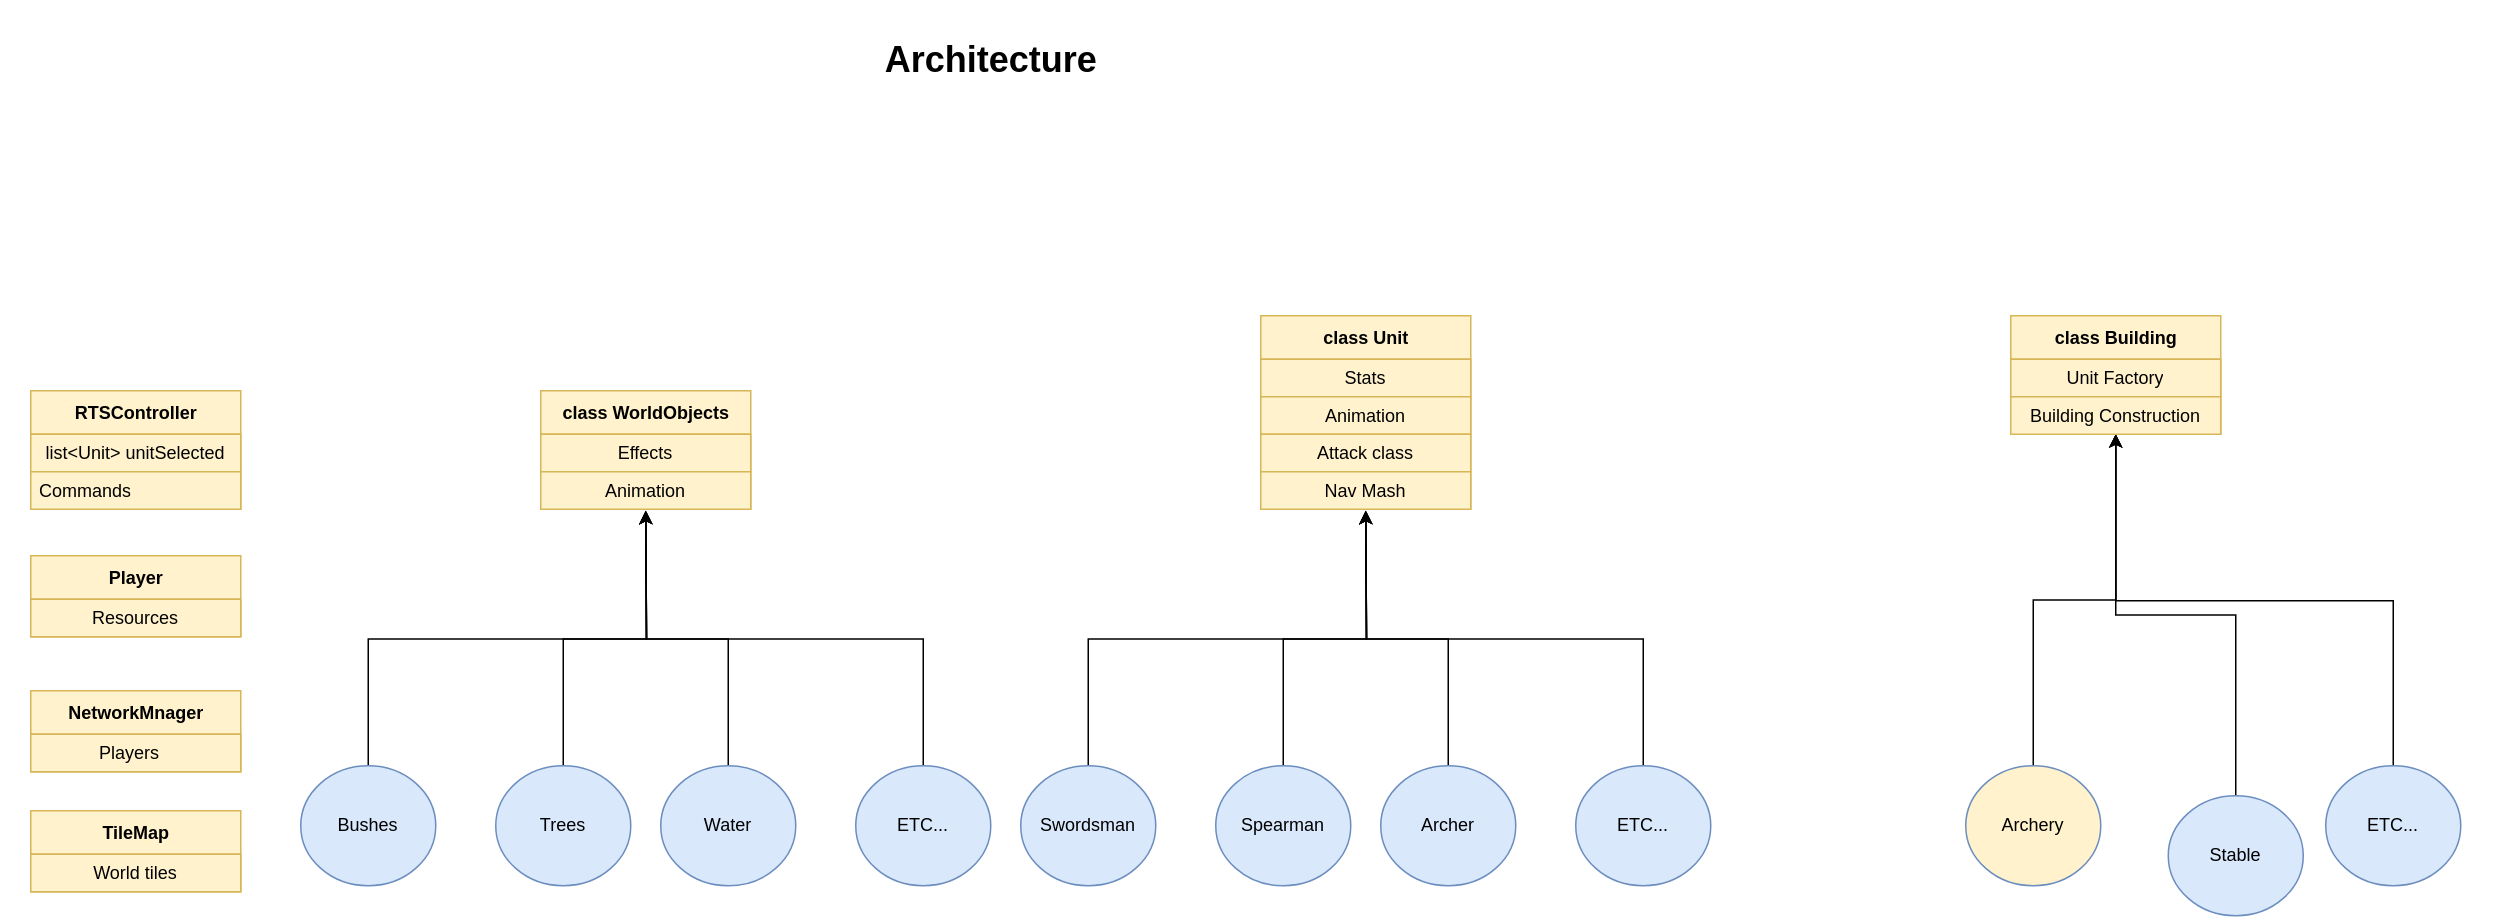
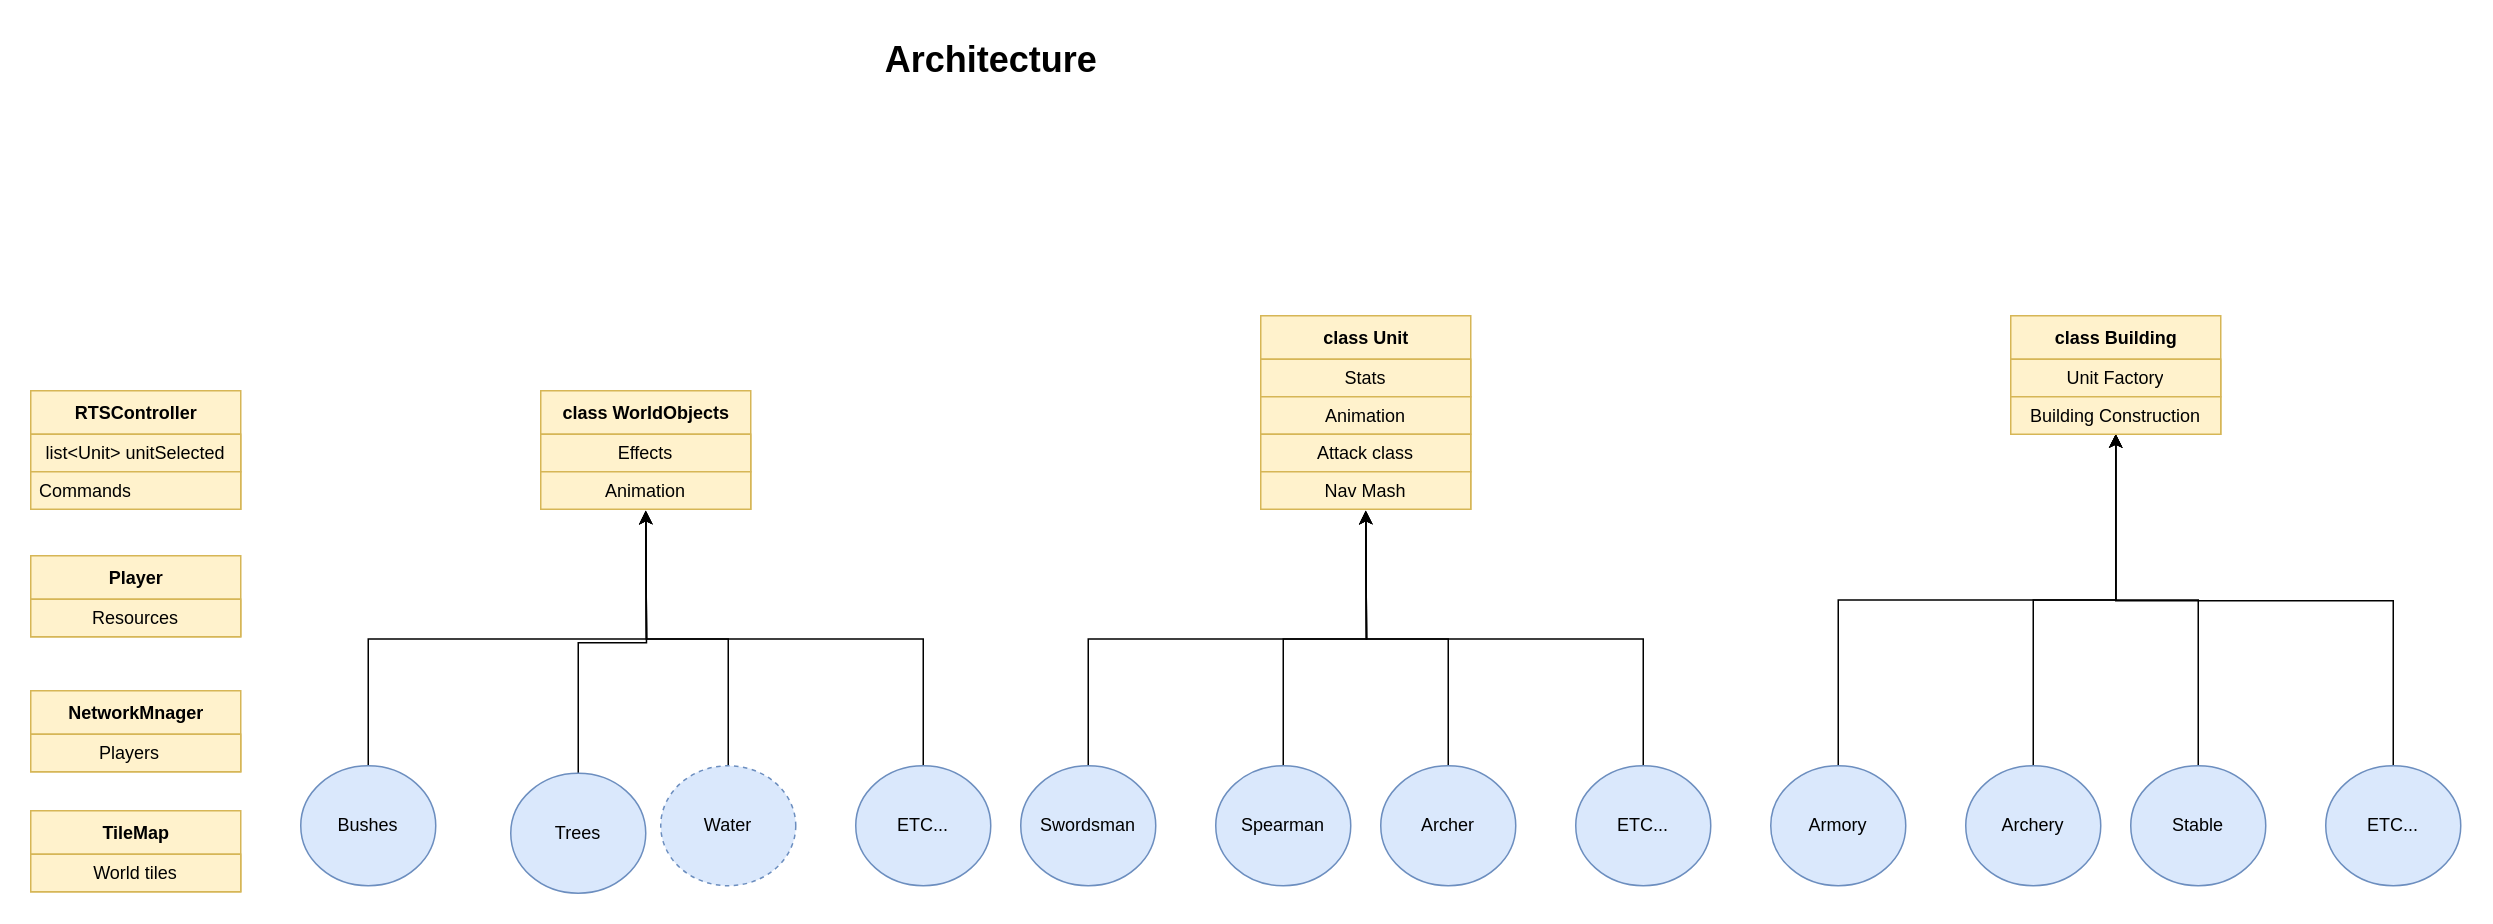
edge "Armory" -> "class Building": added
node "Trees": moved (563, 826) -> (578, 833)
node "Water": style solid -> dashed
node "Armory": added
node "Archery": fillcolor #fff2cc -> #dae8fc
node "Stable": moved (2236, 856) -> (2198, 826)
